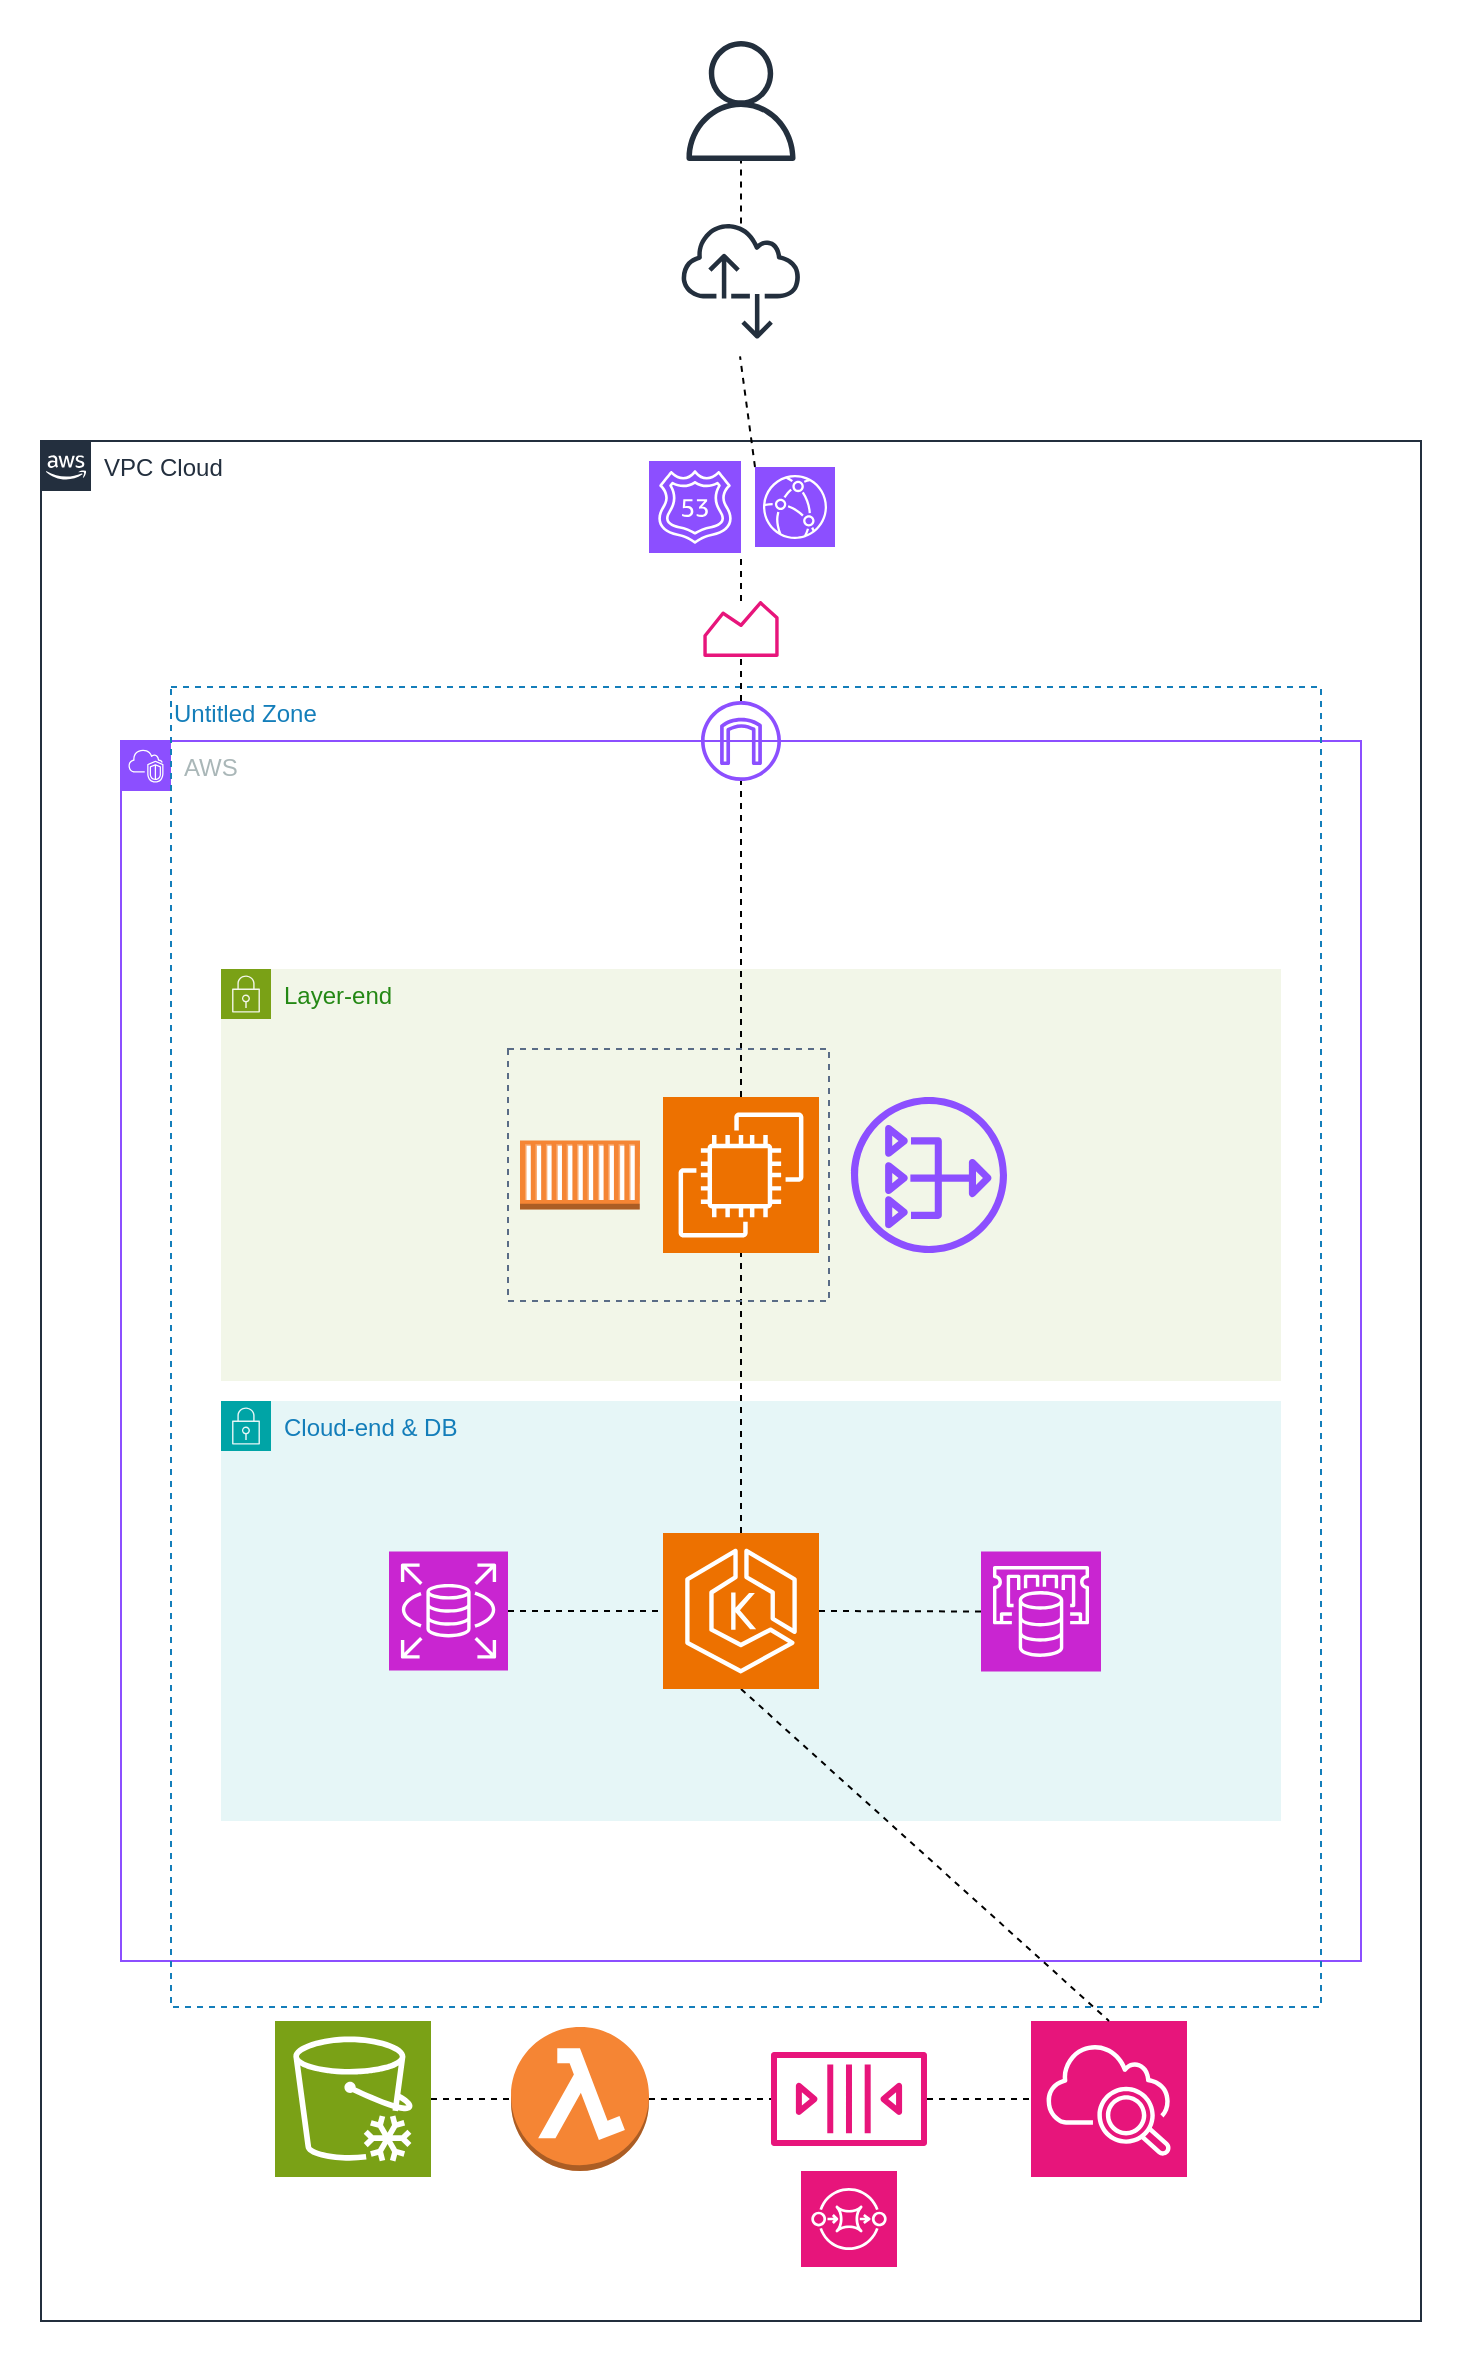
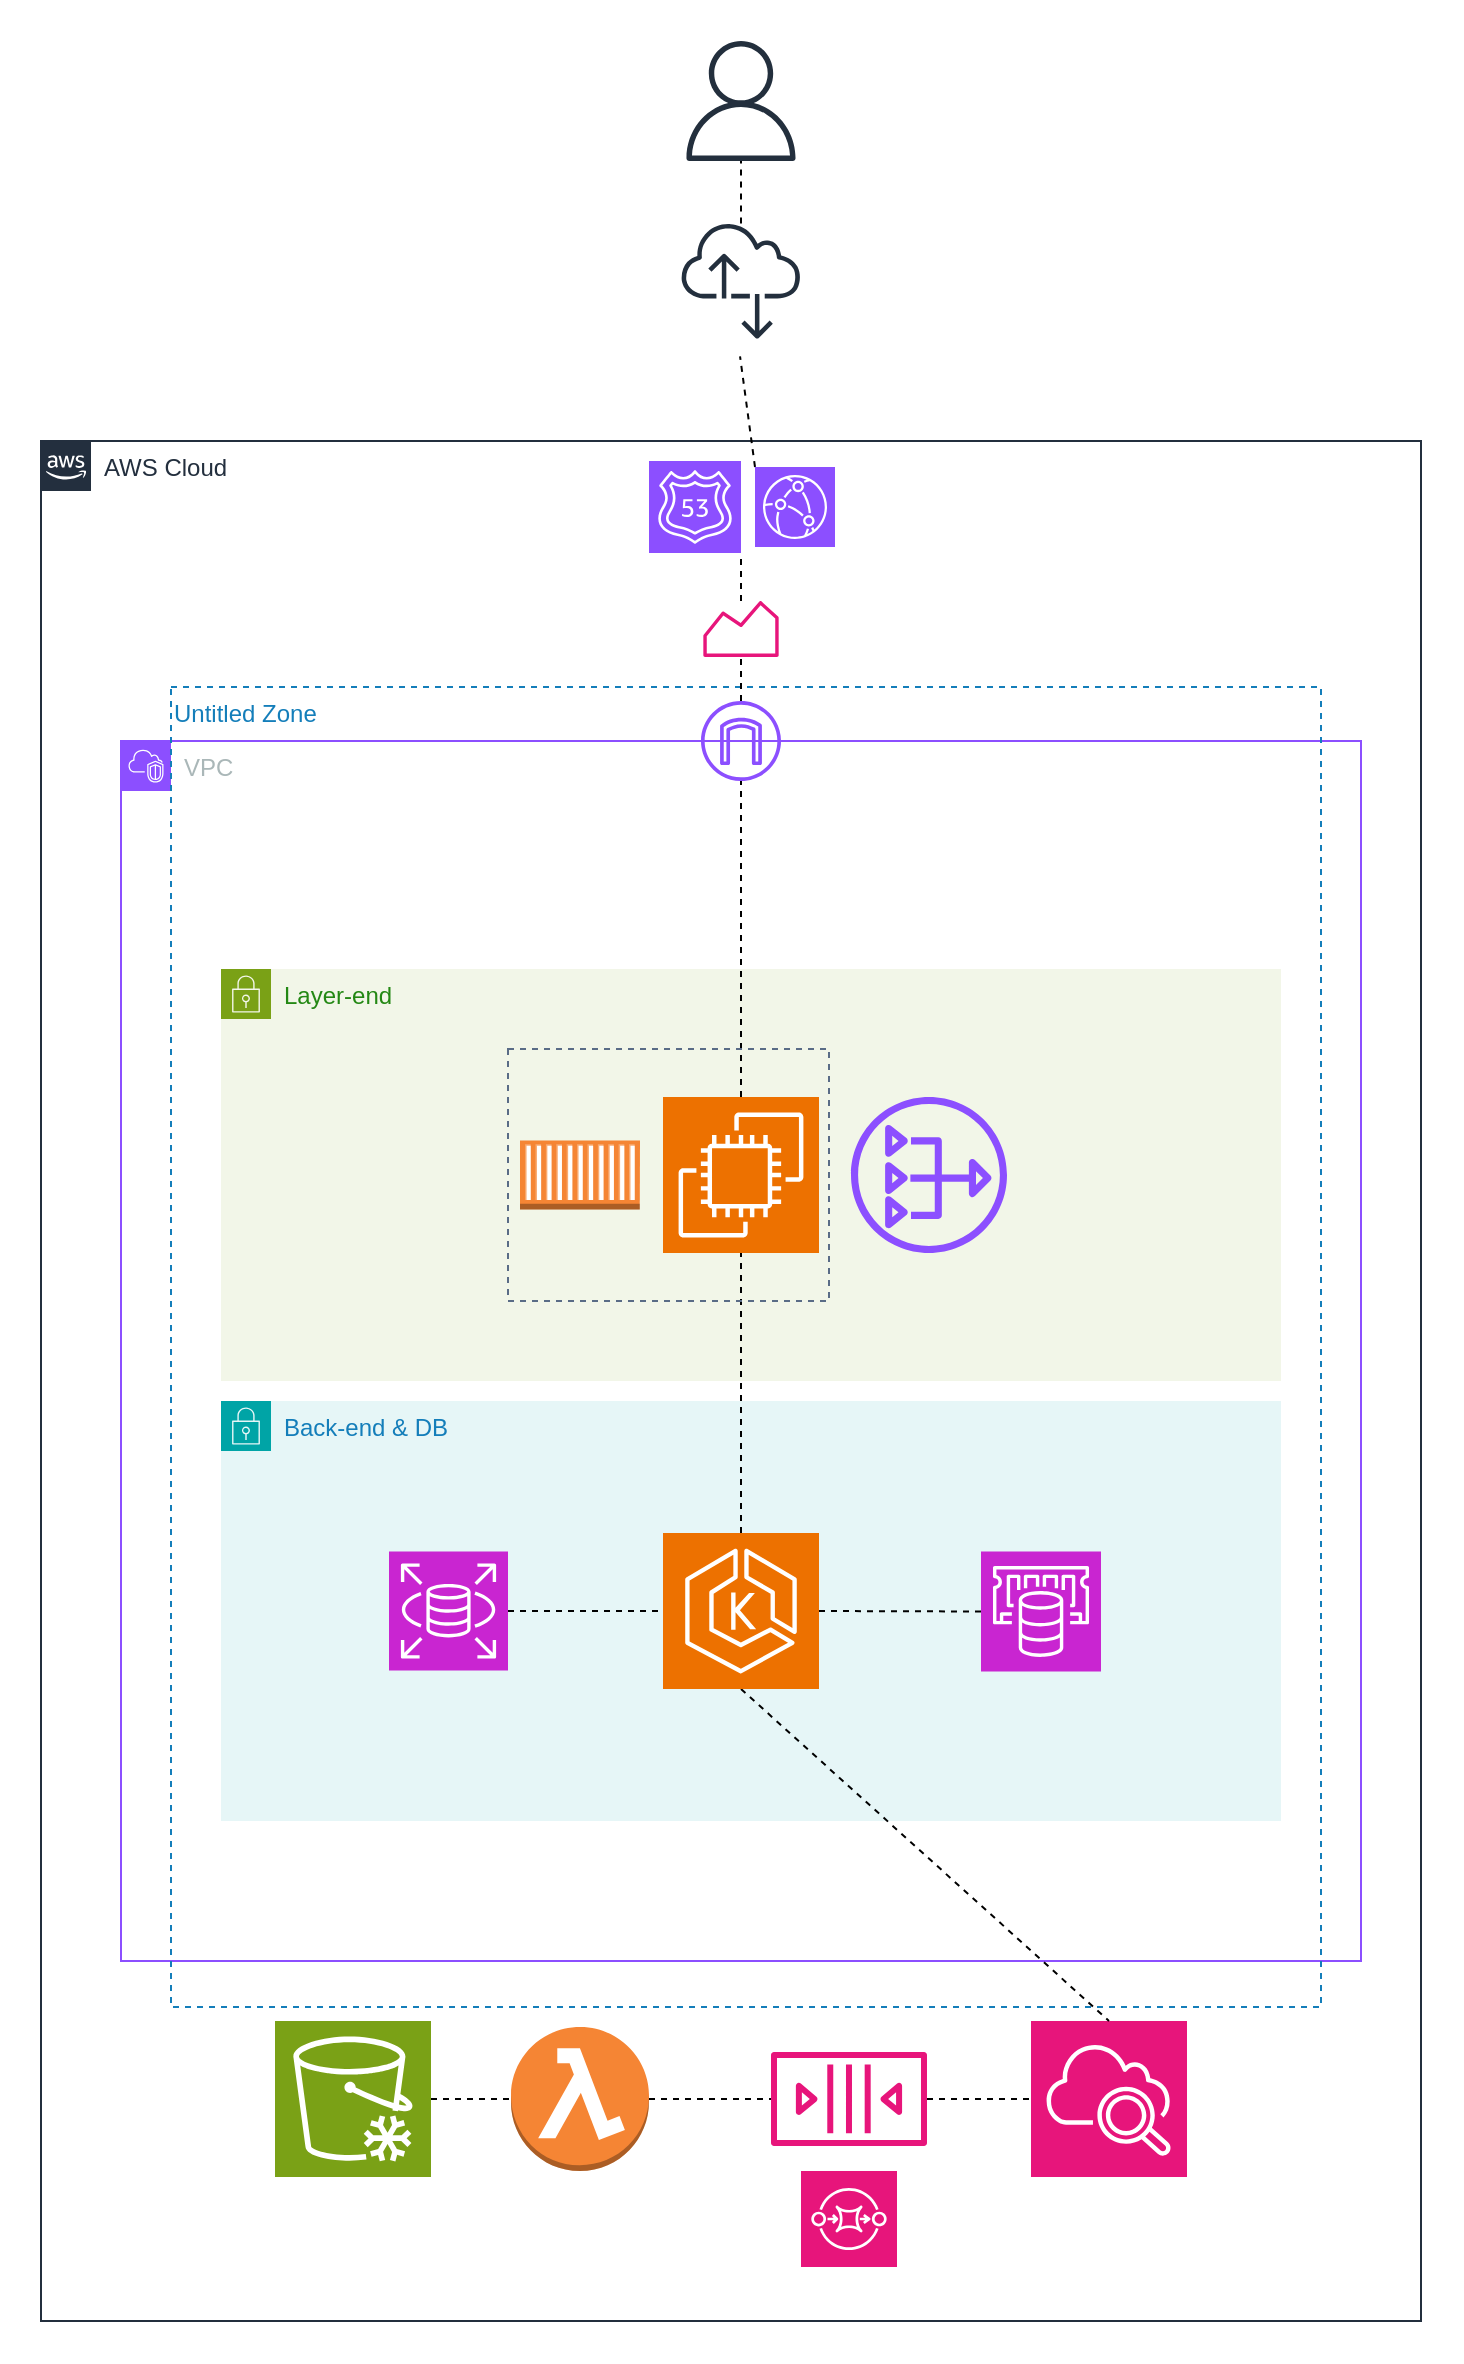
node "VPC Cloud": label "VPC Cloud" -> "AWS Cloud"
node "AWS": label "AWS" -> "VPC"
node "Cloud-end & DB": label "Cloud-end & DB" -> "Back-end & DB"
